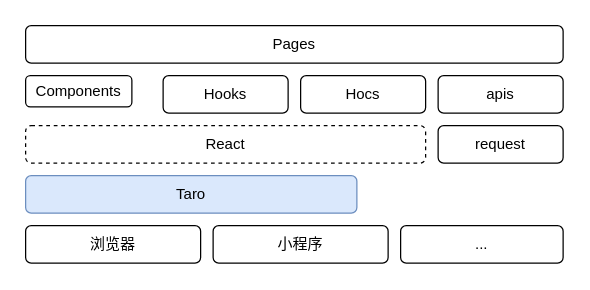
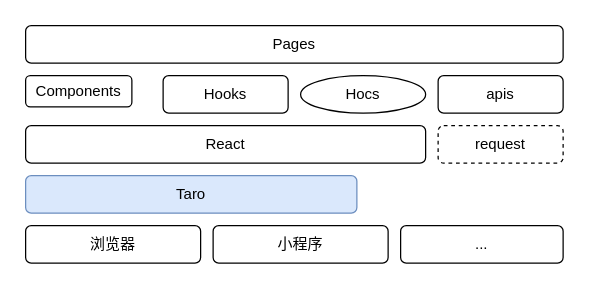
node "Hocs": shape rounded rectangle -> ellipse
node "React": style dashed -> solid
node "request": style solid -> dashed
